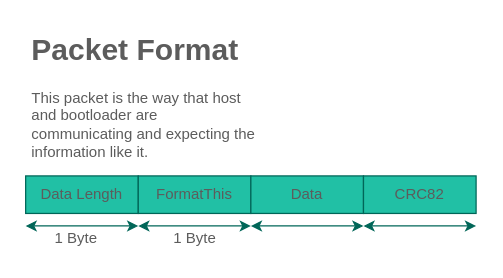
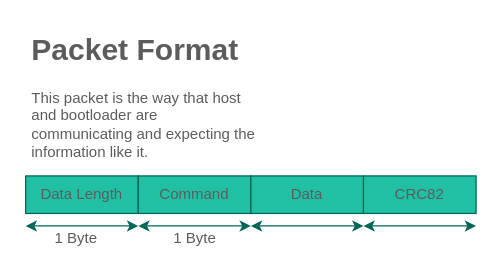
node "FormatThis": label "FormatThis" -> "Command"
